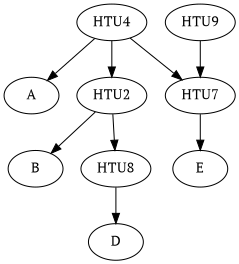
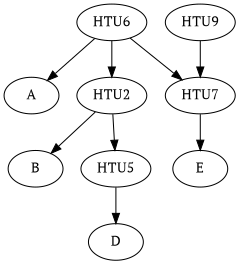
node "HTU4": label "HTU4" -> "HTU6"
node "HTU8": label "HTU8" -> "HTU5"
